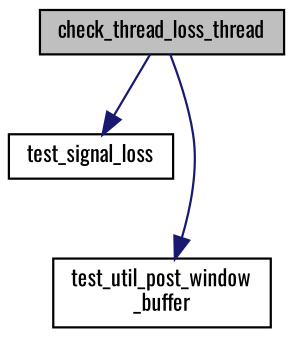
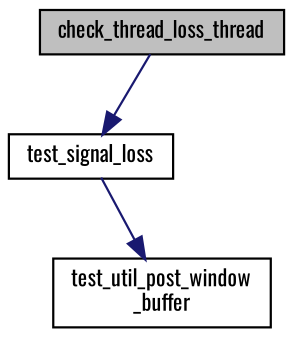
edge "check_thread_loss_thread" -> "test_util_post_window _buffer": now "test_signal_loss" -> "test_util_post_window _buffer"
